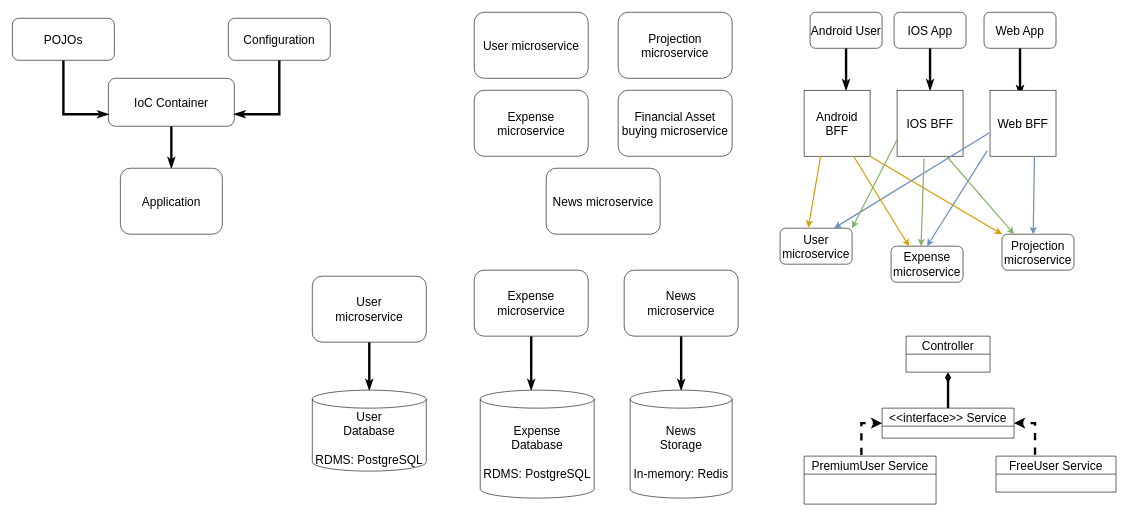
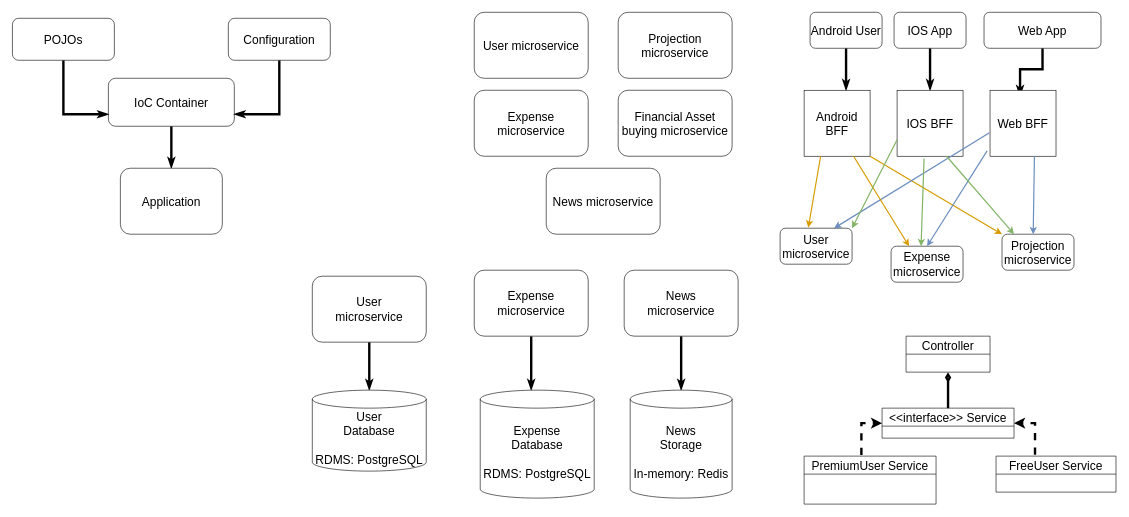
node "Web App": size 72x36 -> 117x36
